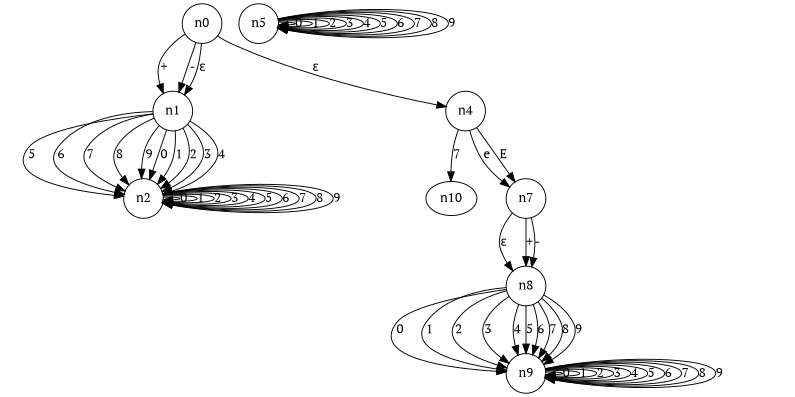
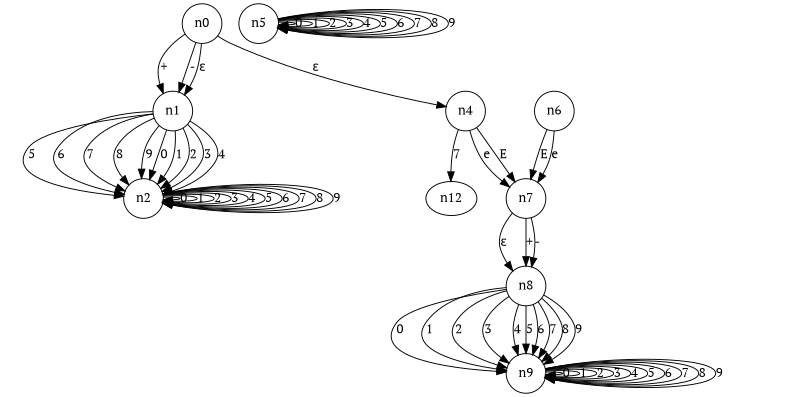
node "n6": added
node "n10": label "n10" -> "n12"
